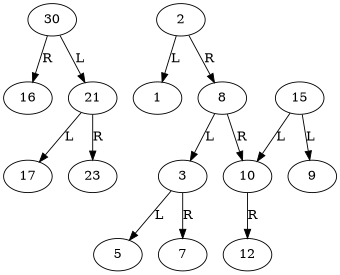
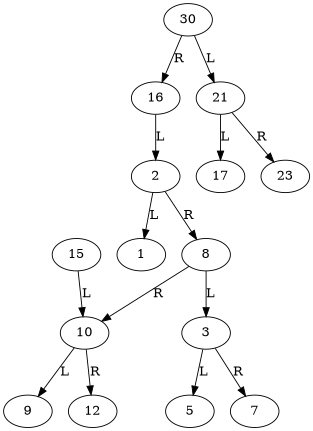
edge "16" -> "2": added, label "L"
edge "15" -> "9": now "10" -> "9"
